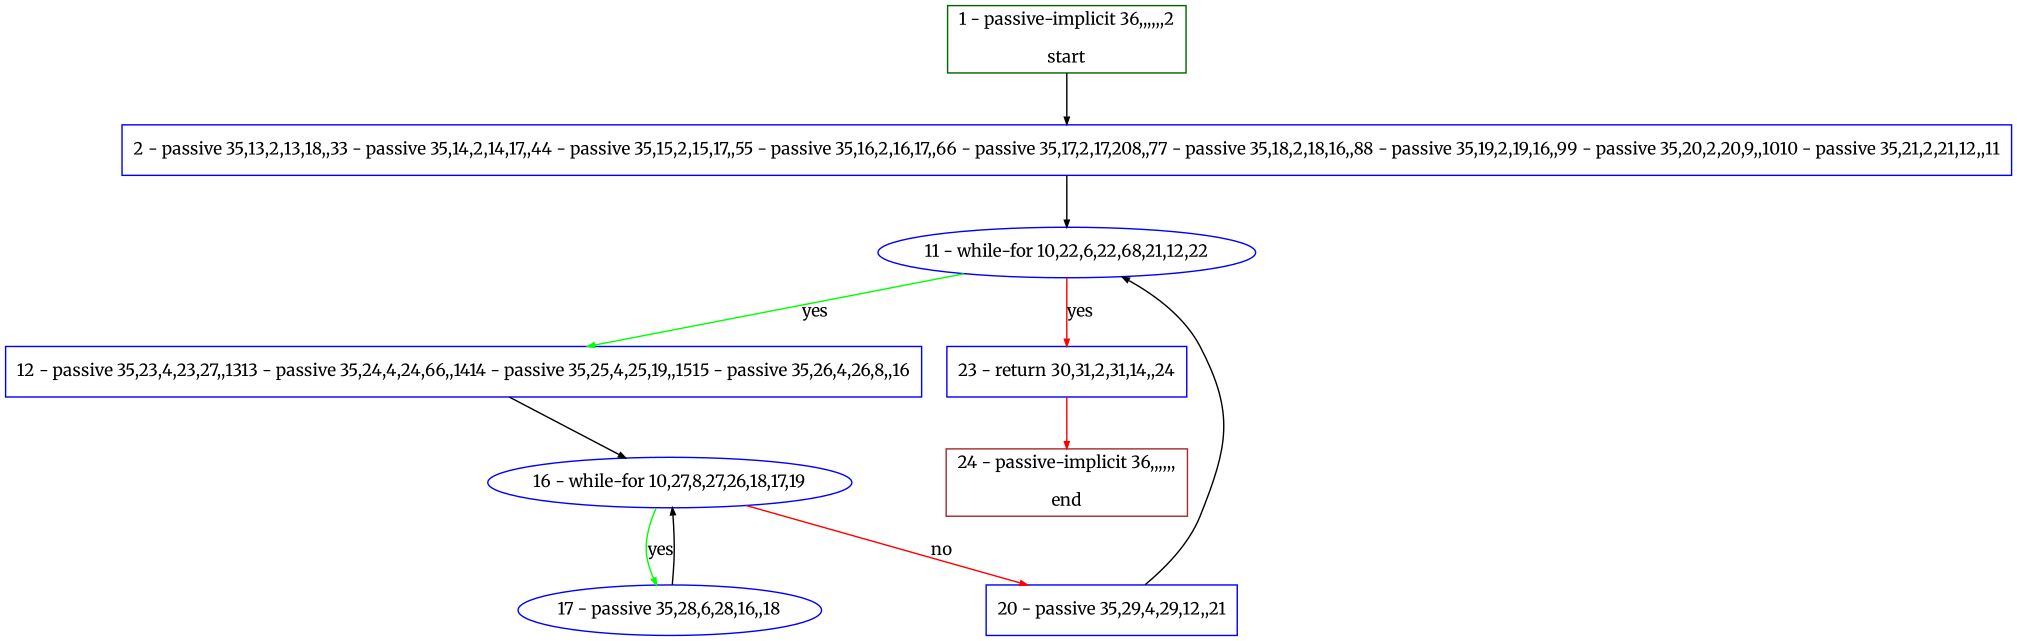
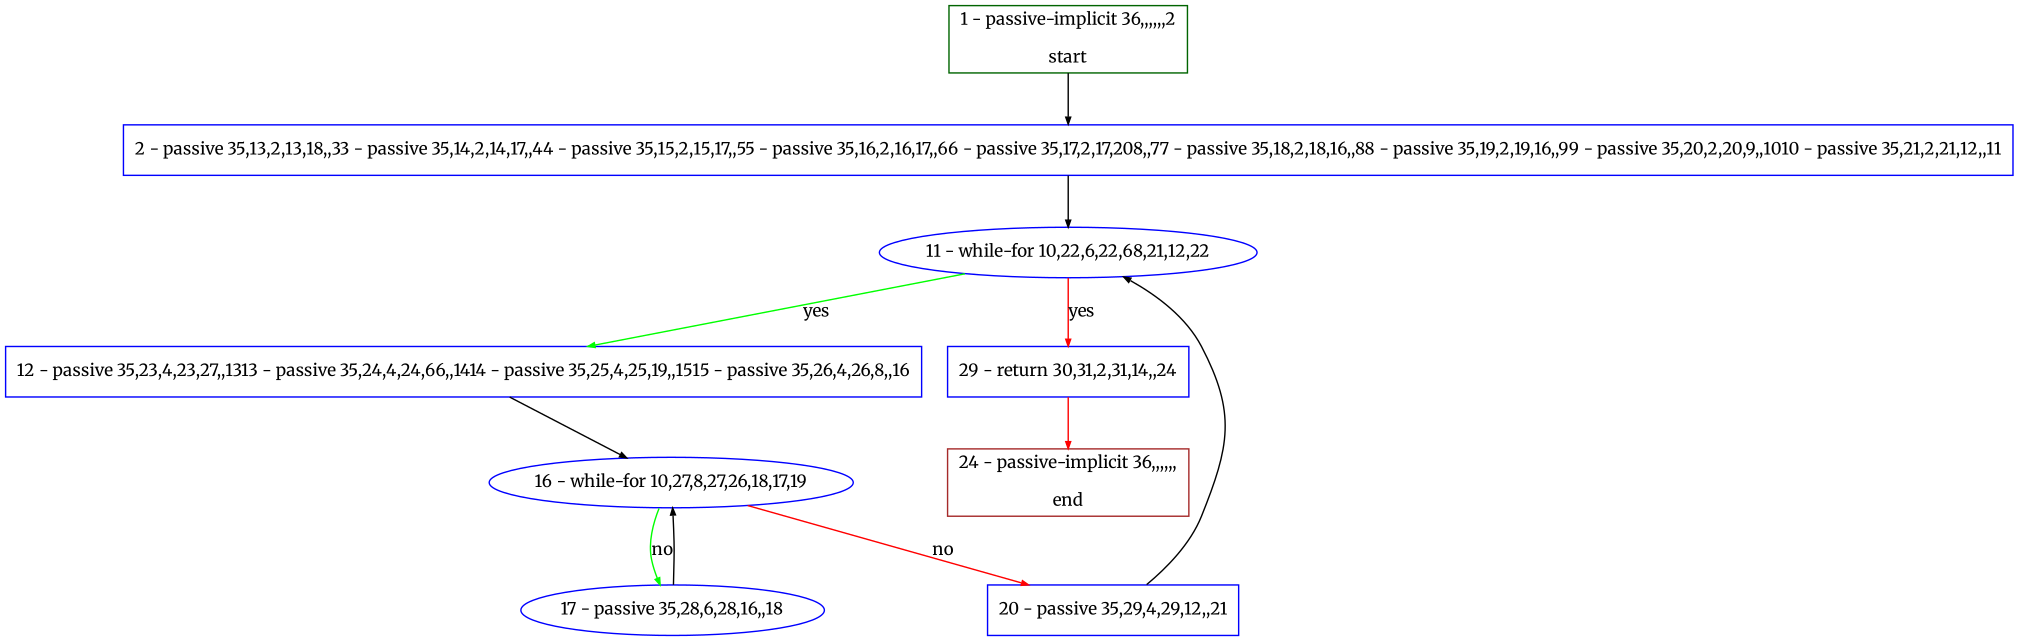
node "23 - return 30,31,2,31,14,,24": label "23 - return 30,31,2,31,14,,24" -> "29 - return 30,31,2,31,14,,24"
edge "16 - while-for 10,27,8,27,26,18,17,19" -> "17 - passive 35,28,6,28,16,,18": label "yes" -> "no"
